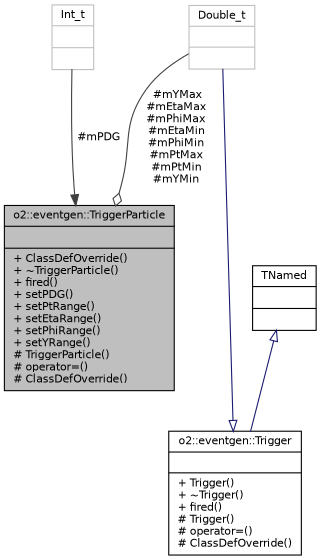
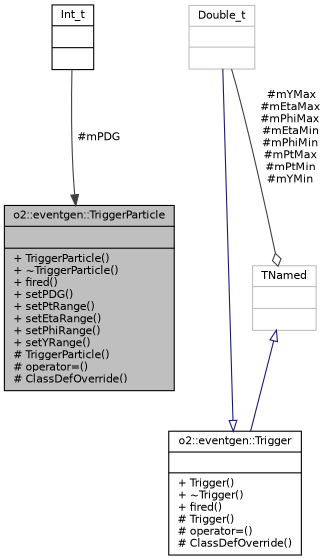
node "Int_t": color grey75 -> black
edge "Double_t" -> "o2::eventgen::TriggerParticle": now "Double_t" -> "TNamed"
node "o2::eventgen::TriggerParticle": text "+ ClassDefOverride()" -> "+ TriggerParticle()"
node "TNamed": color black -> grey75
